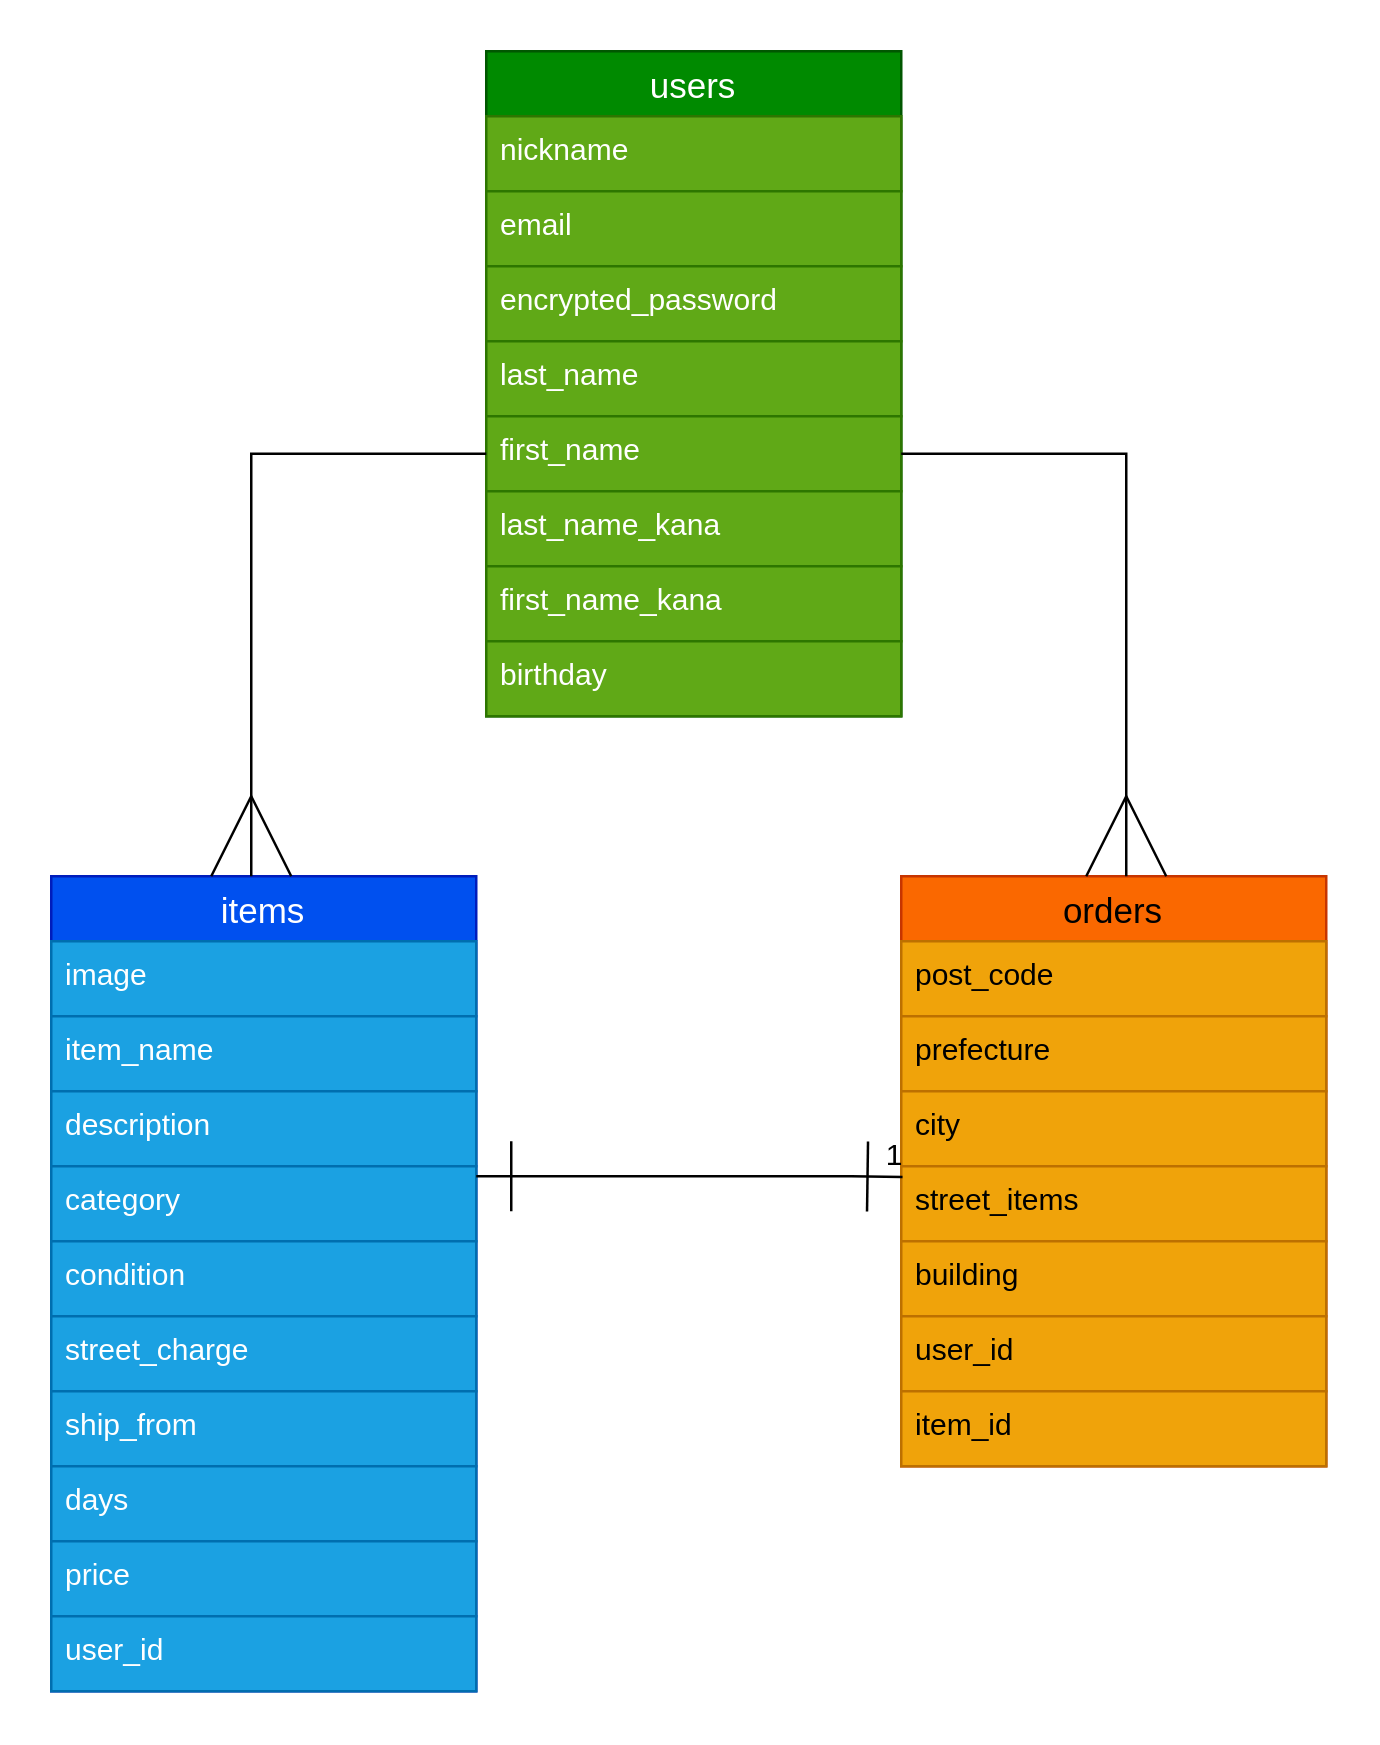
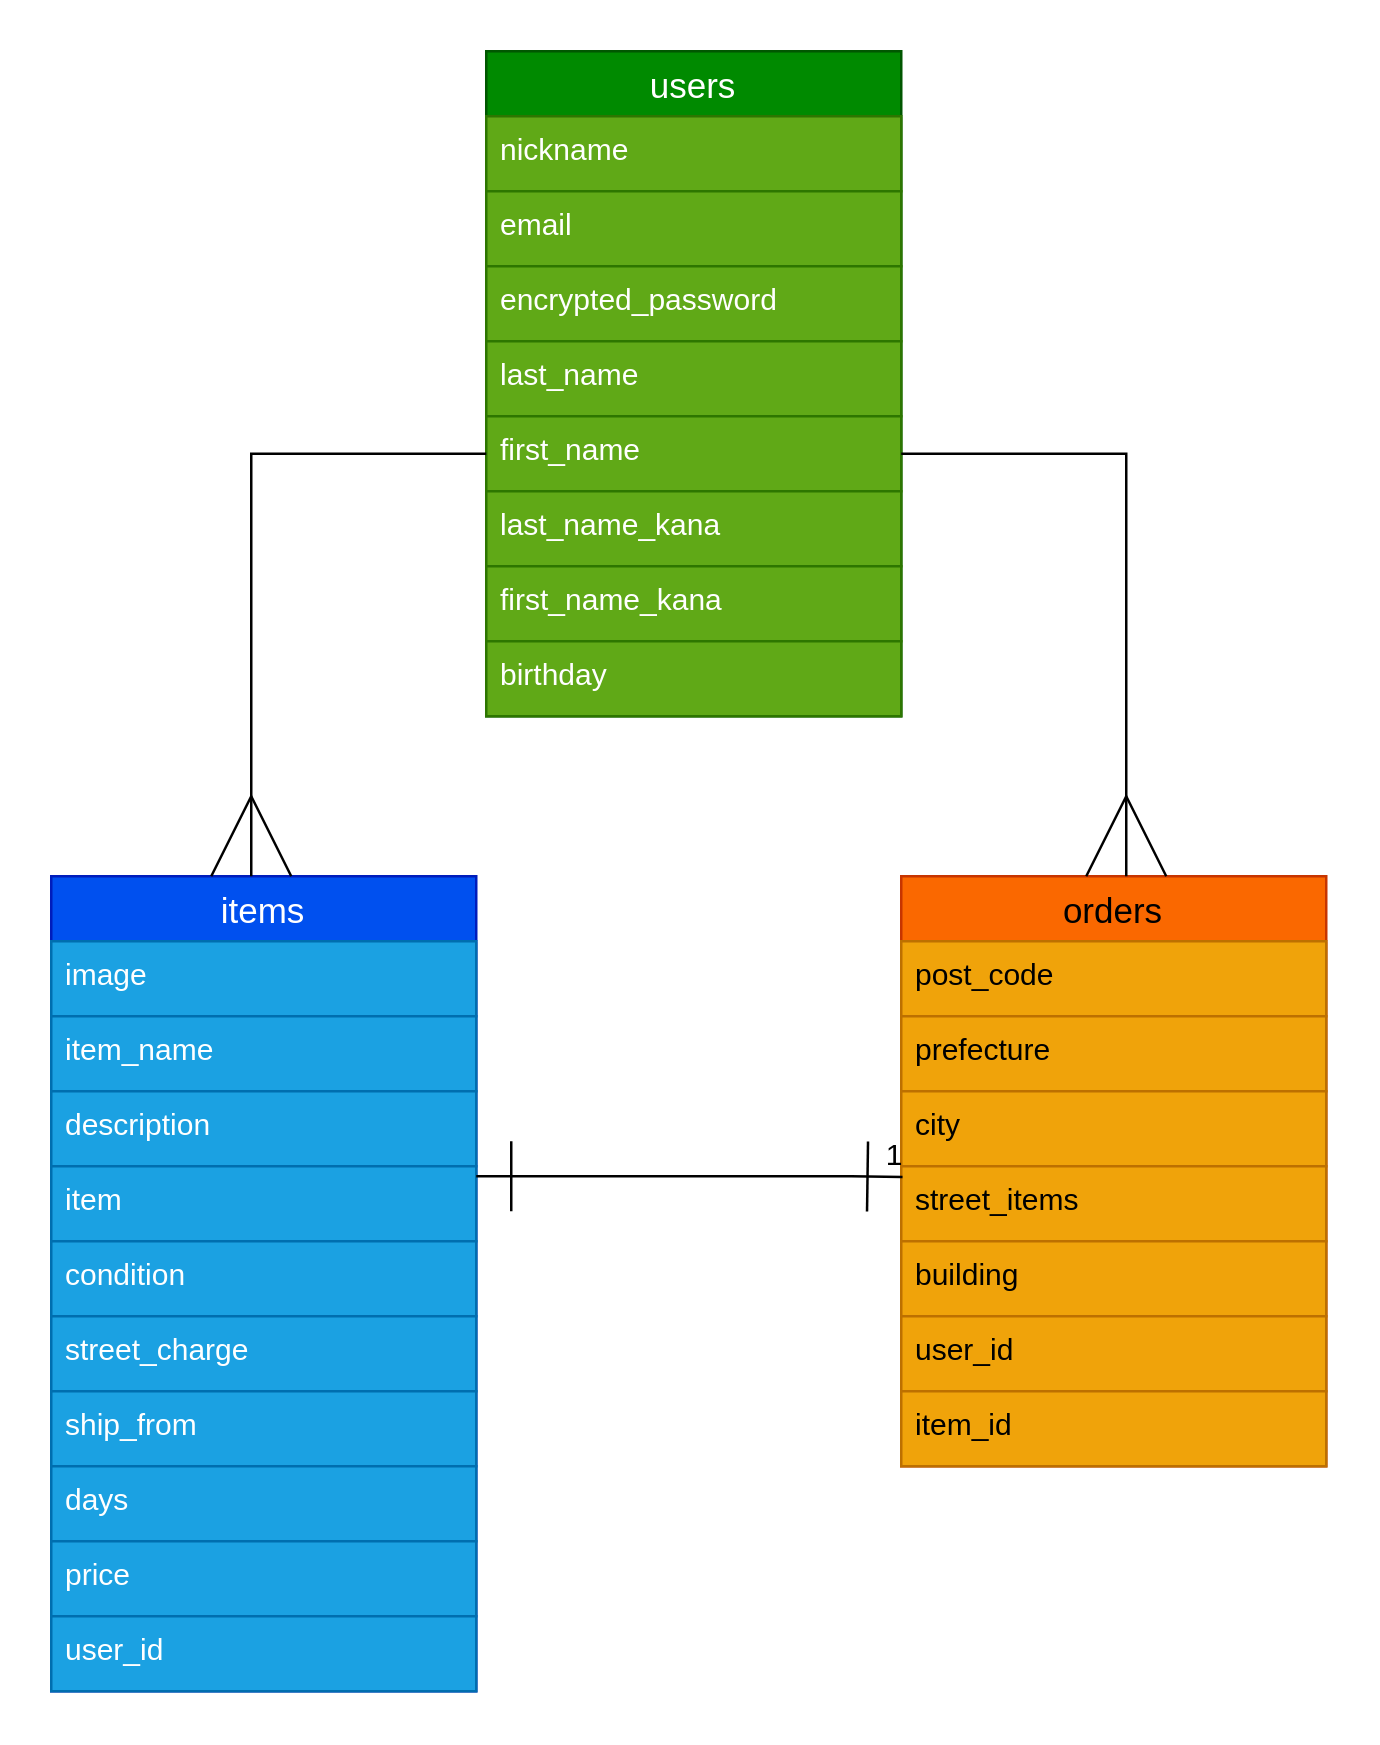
node "category": label "category" -> "item"
